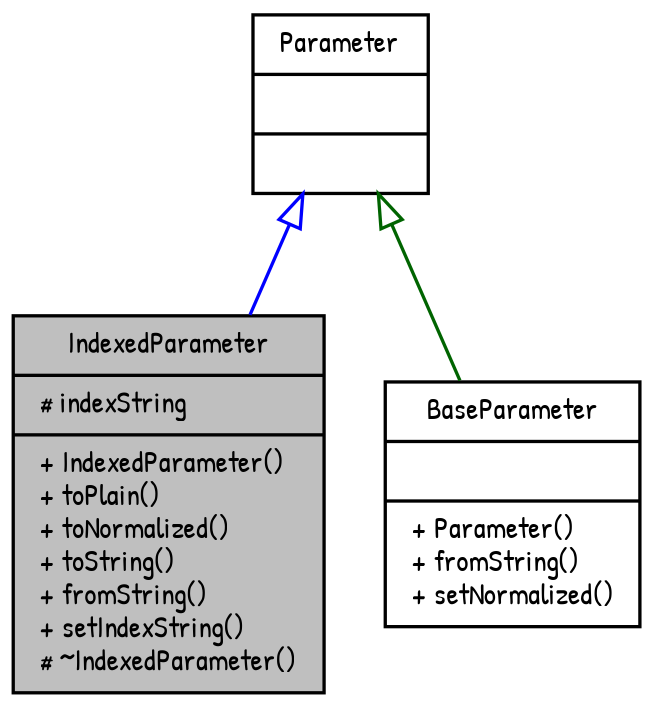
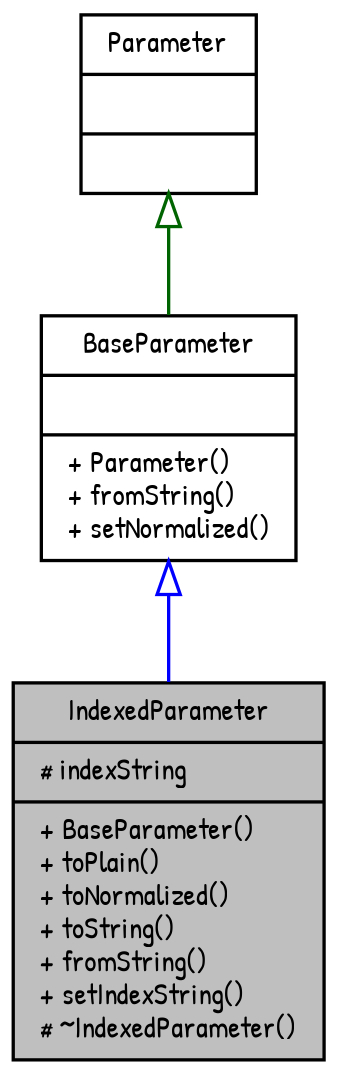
edge "IndexedParameter" -> "Parameter": now "IndexedParameter" -> "BaseParameter"
node "IndexedParameter": text "+ IndexedParameter()" -> "+ BaseParameter()"
